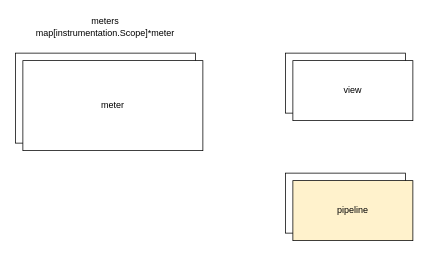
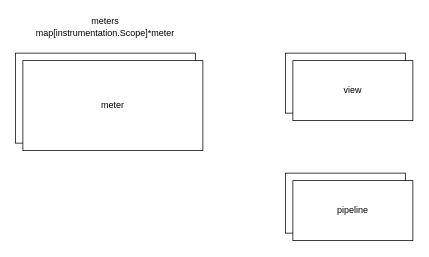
node "pipeline": fillcolor #fff2cc -> #ffffff
